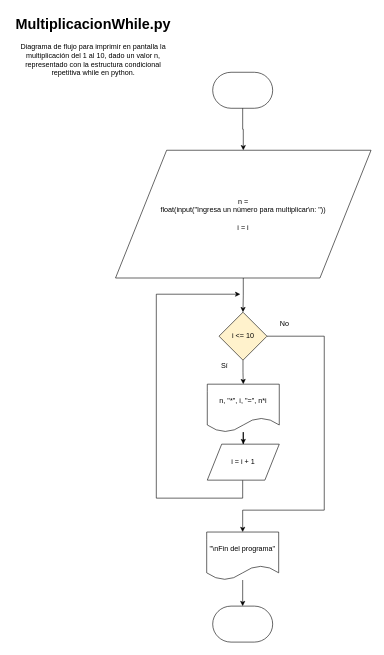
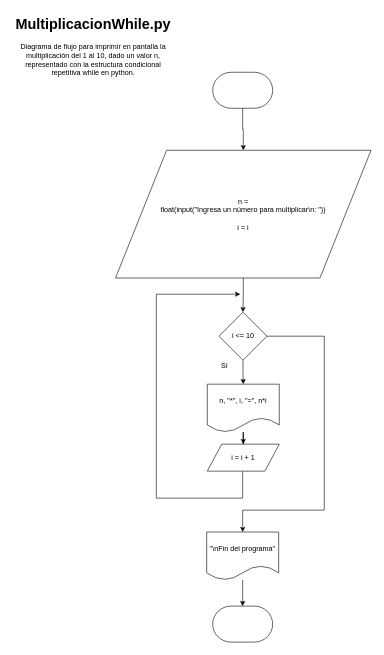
node "No": removed
node "i <= 10": fillcolor #fff2cc -> #ffffff
node "i = i + 1": size 72x36 -> 72x27
